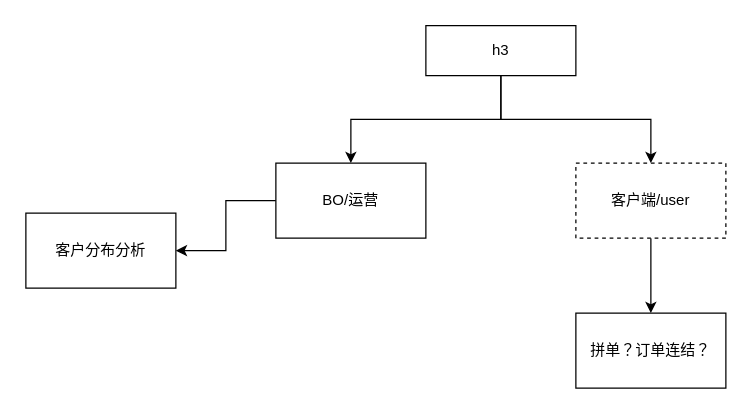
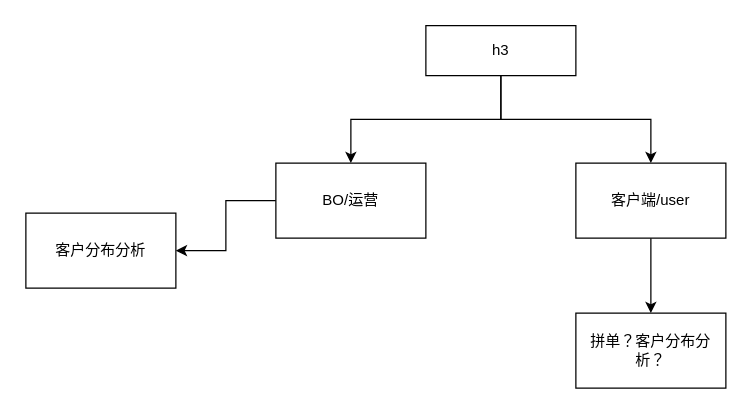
node "客户端/user": style dashed -> solid
node "拼单？订单连结？": label "拼单？订单连结？" -> "拼单？客户分布分析？"
